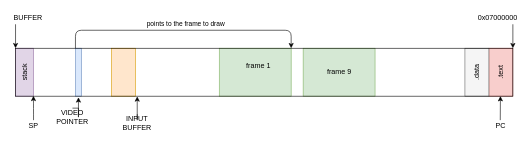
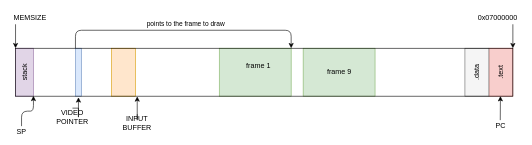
node "BUFFER": label "BUFFER" -> "MEMSIZE"
node "SP": moved (33, 126) -> (21, 132)
